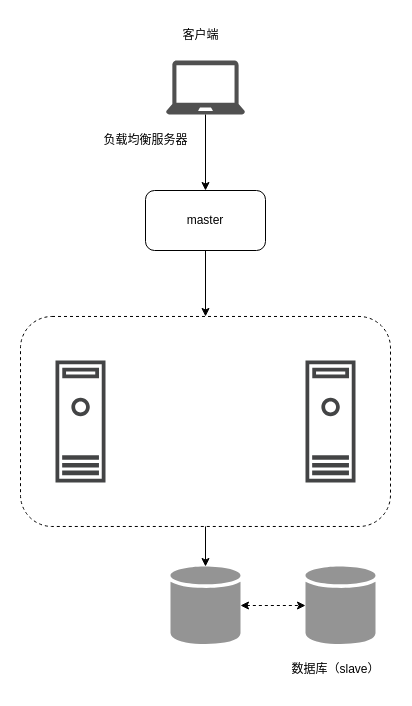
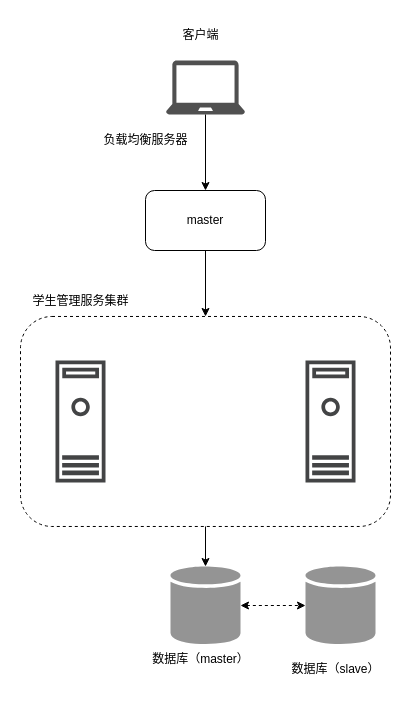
node "学生管理服务集群": added
node "数据库（master）": added
